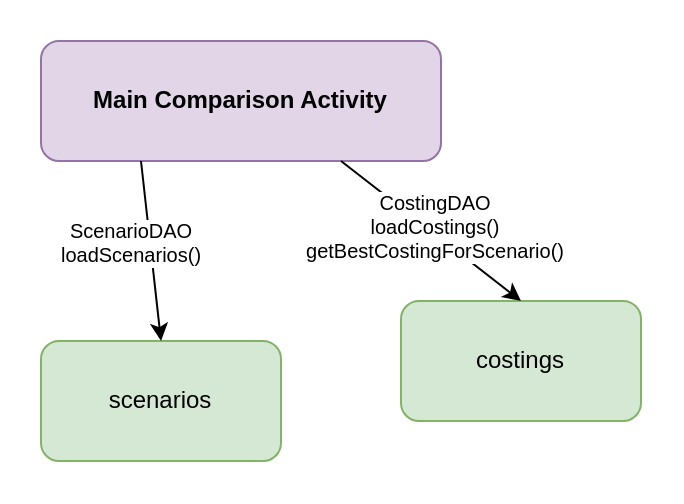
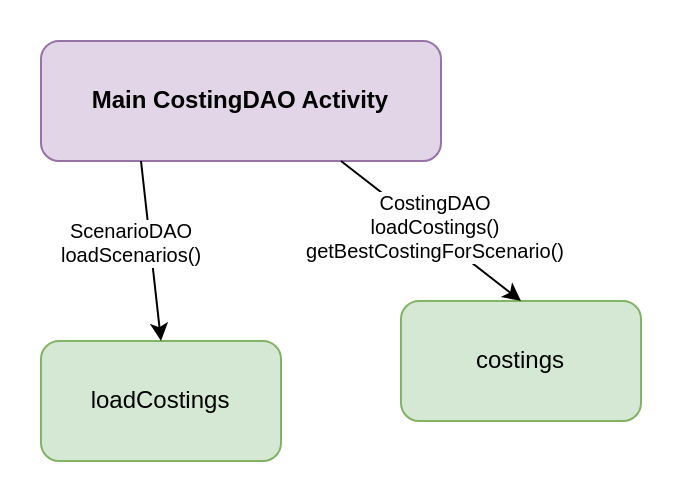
node "Main Comparison Activity": label "Main Comparison Activity" -> "Main CostingDAO Activity"
node "scenarios": label "scenarios" -> "loadCostings"
